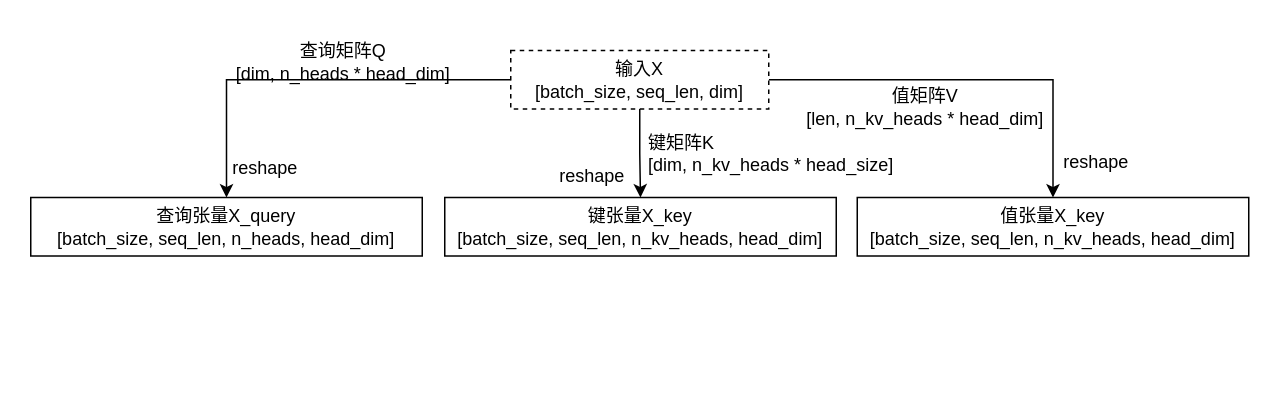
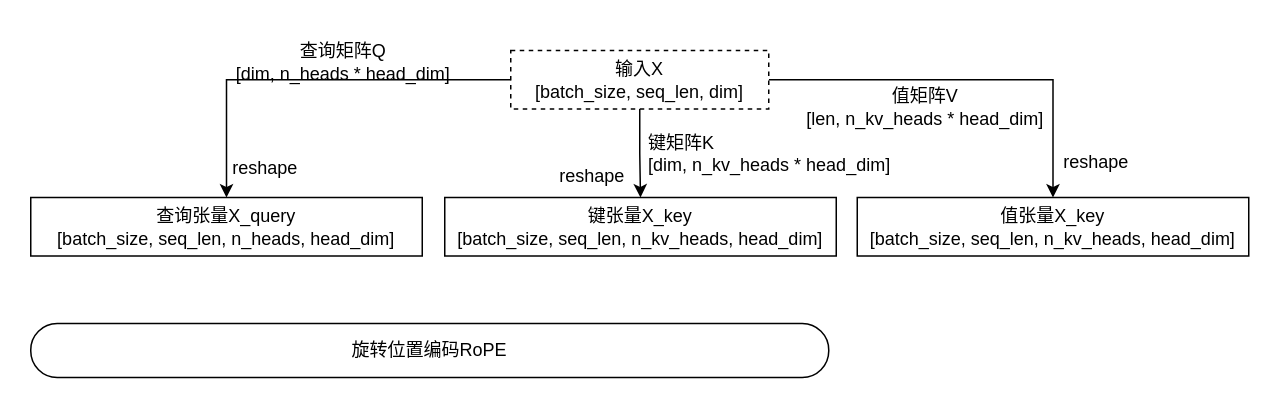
node "键矩阵K [dim, n_kv_heads * head_size]": label "键矩阵K [dim, n_kv_heads * head_size]" -> "键矩阵K [dim, n_kv_heads * head_dim]"
node "旋转位置编码RoPE": added
